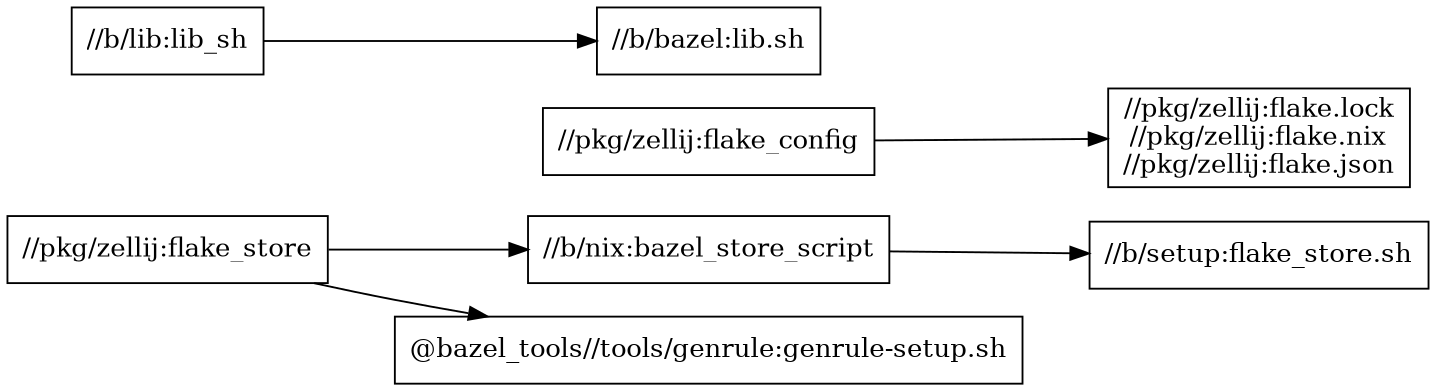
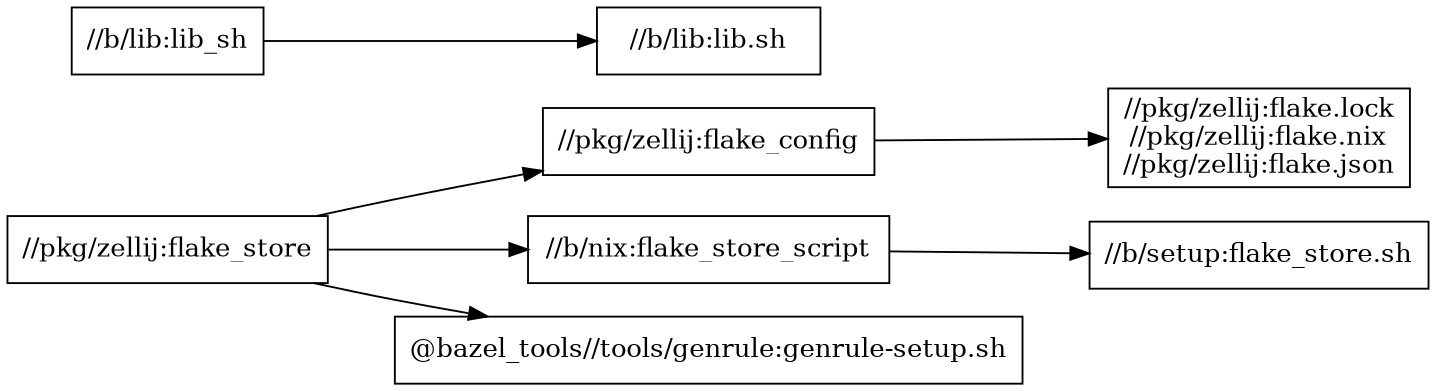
node "//b/bazel:lib.sh": label "//b/bazel:lib.sh" -> "//b/lib:lib.sh"
edge "//pkg/zellij:flake_store" -> "//pkg/zellij:flake_config": added
node "//b/nix:bazel_store_script": label "//b/nix:bazel_store_script" -> "//b/nix:flake_store_script"
